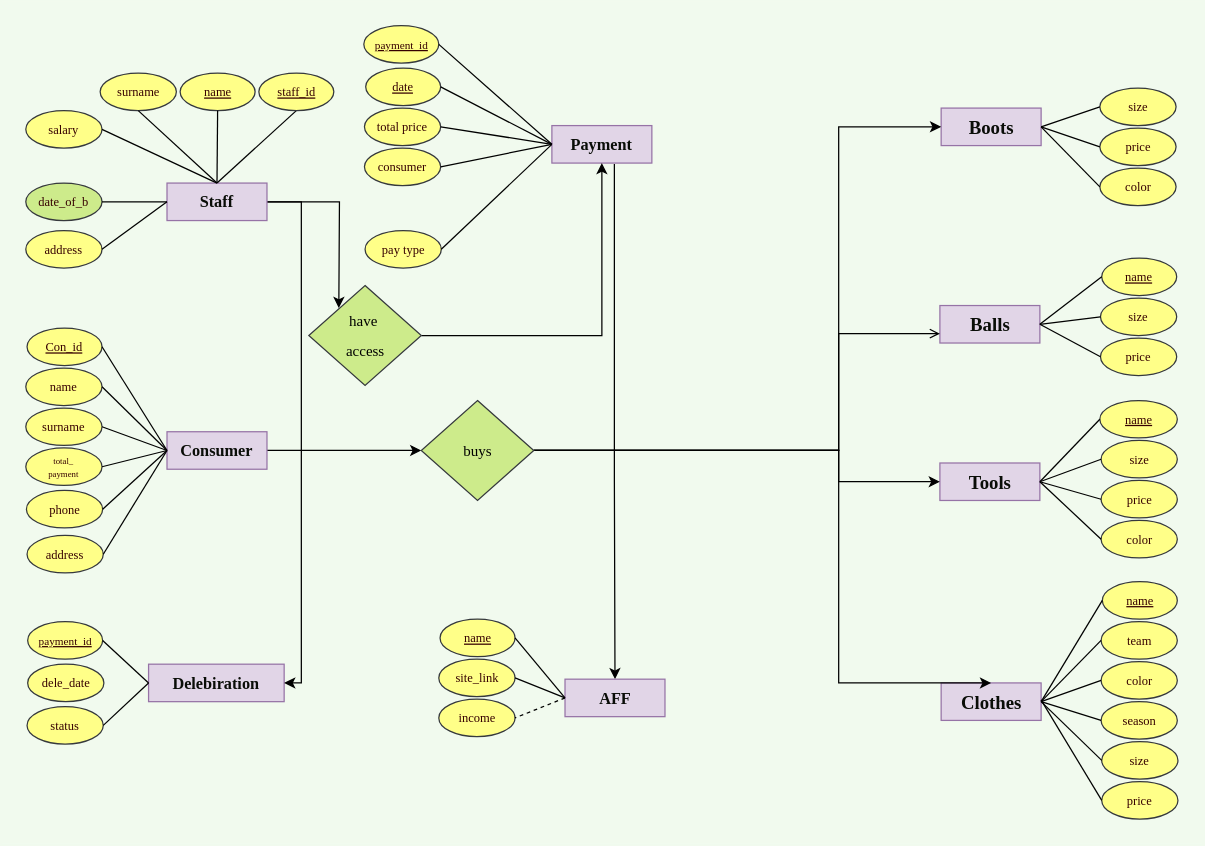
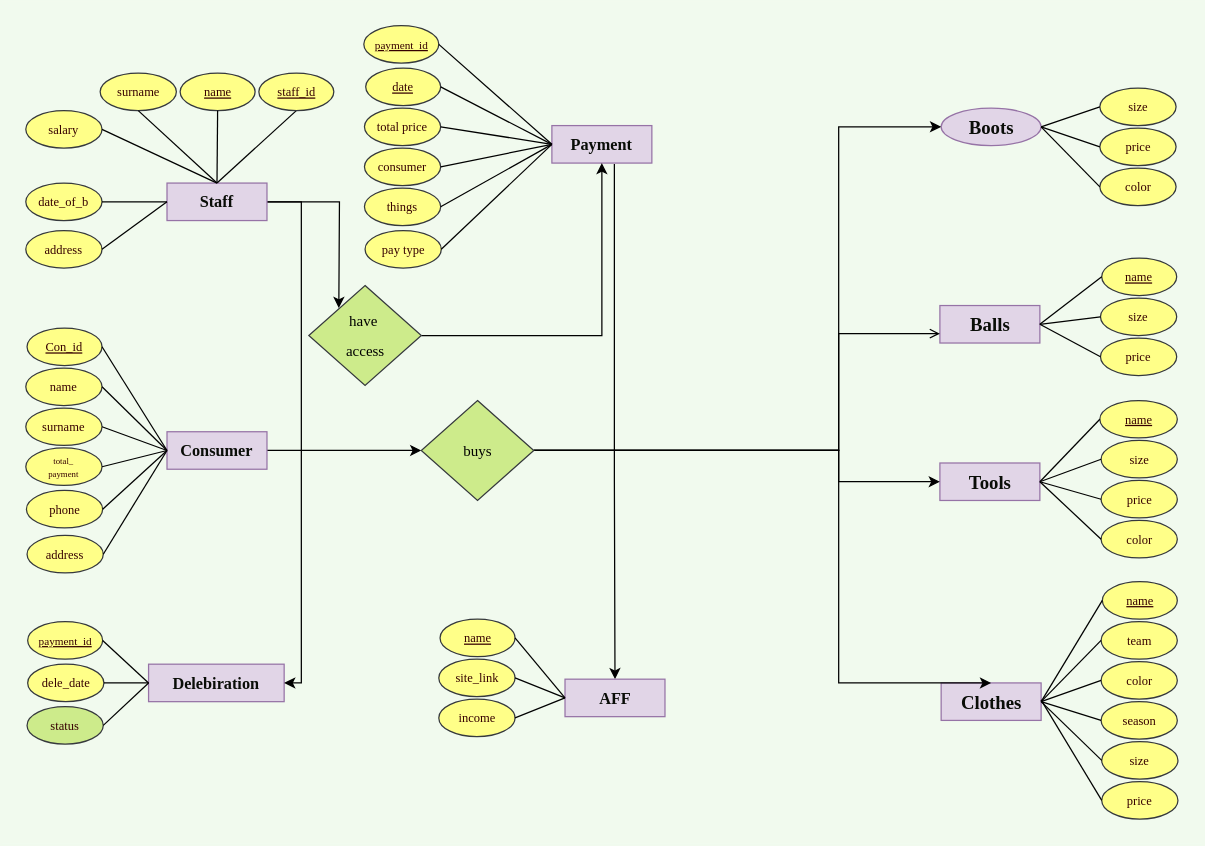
node "Boots": shape rectangle -> ellipse
edge "Payment" -- "things": added
node "date_of_b": fillcolor #cdeb8b -> #ffff88
node "things": added
edge "dele_date" -- "Delebiration": added
edge "AFF" -- "income": style dashed -> solid
node "status": fillcolor #ffff88 -> #cdeb8b
